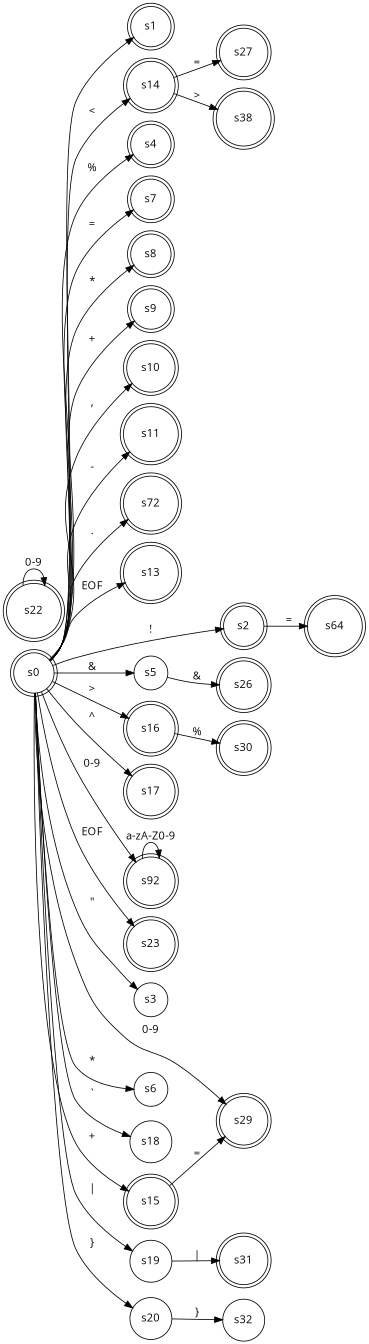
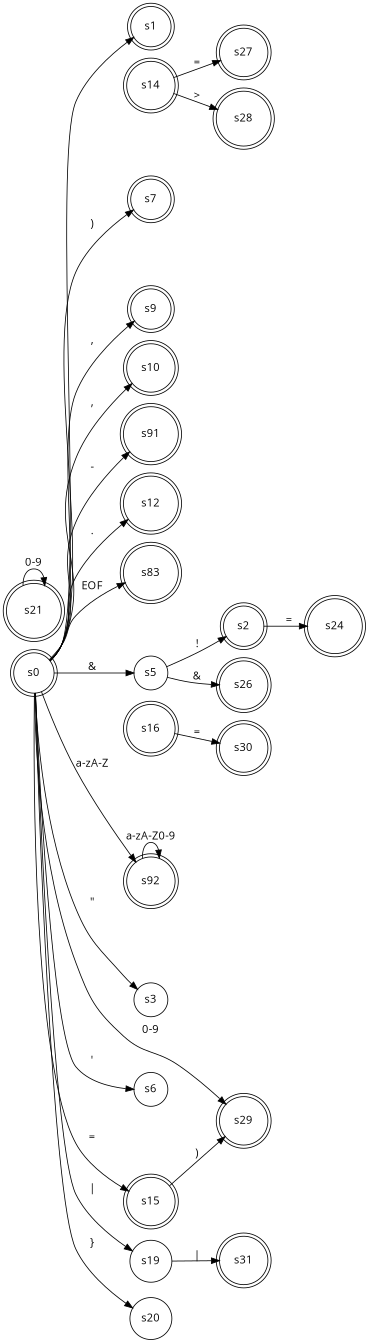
node "s38": label "s38" -> "s28"
node "s4": removed
edge "s0" -> "s7": label "=" -> ")"
node "s8": removed
edge "s0" -> "s9": label "+" -> ","
edge "s0" -> "s14": removed, label "<"
node "s11": label "s11" -> "s91"
node "s72": label "s72" -> "s12"
node "s13": label "s13" -> "s83"
node "s22": label "s22" -> "s21"
node "s64": label "s64" -> "s24"
edge "s0" -> "s2": now "s5" -> "s2"
edge "s0" -> "s16": removed, label ">"
edge "s16" -> "s30": label "%" -> "="
edge "s0" -> "s92": label "0-9" -> "a-zA-Z"
node "s17": removed
node "s23": removed
edge "s0" -> "s6": label "*" -> "'"
edge "s0" -> "s15": label "+" -> "="
node "s18": removed
edge "s15" -> "s29": label "=" -> ")"
node "s32": removed
